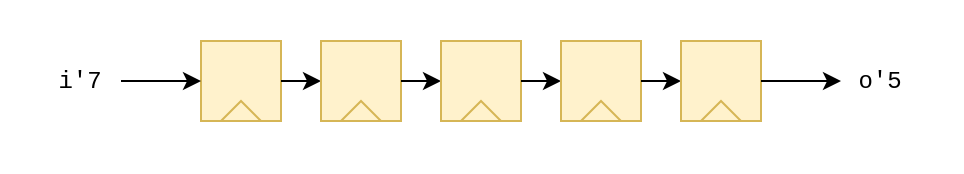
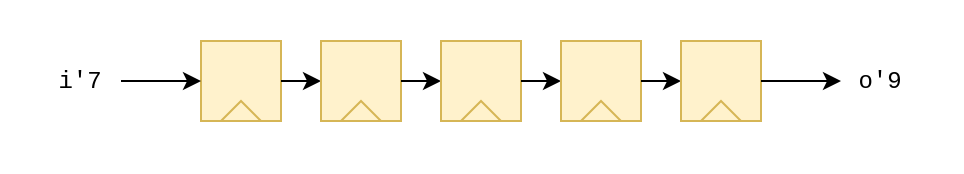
node "o'5": label "o'5" -> "o'9"
